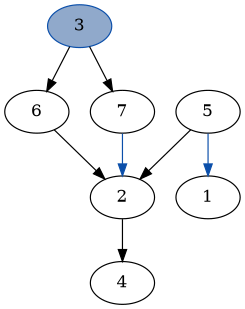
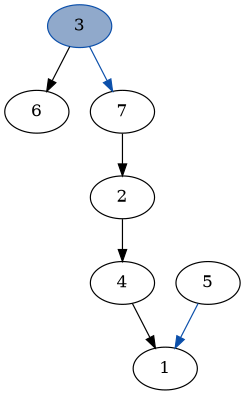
edge "3" -> "7": color black -> #0b4faa
edge "7" -> "2": color #0b4faa -> black
edge "6" -> "2": removed
edge "5" -> "2": removed
edge "4" -> "1": added
